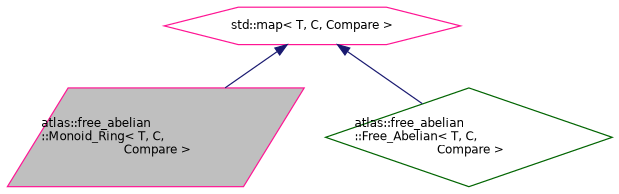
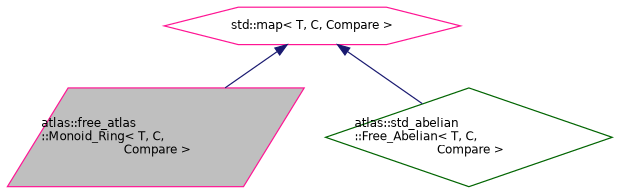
node "atlas::free_abelian ::Monoid_Ring< T, C, Compare >": label "atlas::free_abelian ::Monoid_Ring< T, C, Compare >" -> "atlas::free_atlas ::Monoid_Ring< T, C, Compare >"
node "atlas::free_abelian ::Free_Abelian< T, C, Compare >": label "atlas::free_abelian ::Free_Abelian< T, C, Compare >" -> "atlas::std_abelian ::Free_Abelian< T, C, Compare >"
